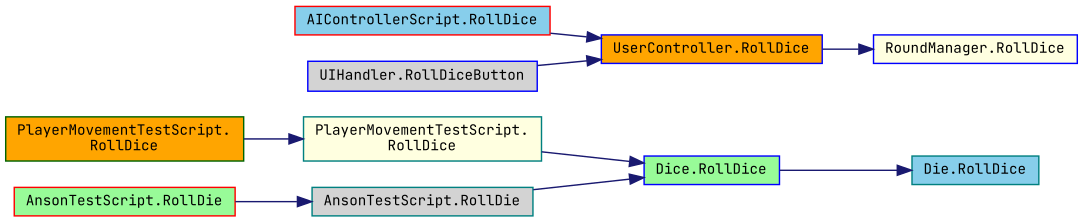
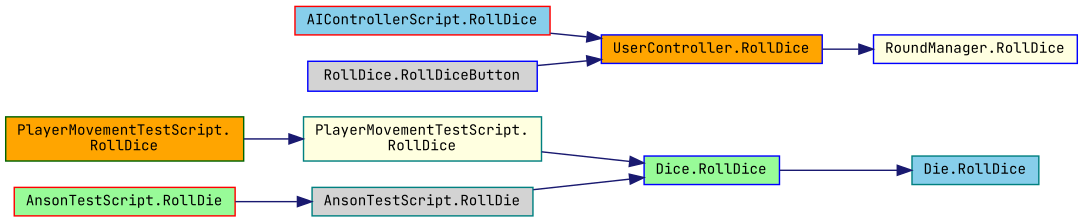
node "UIHandler.RollDiceButton": label "UIHandler.RollDiceButton" -> "RollDice.RollDiceButton"
